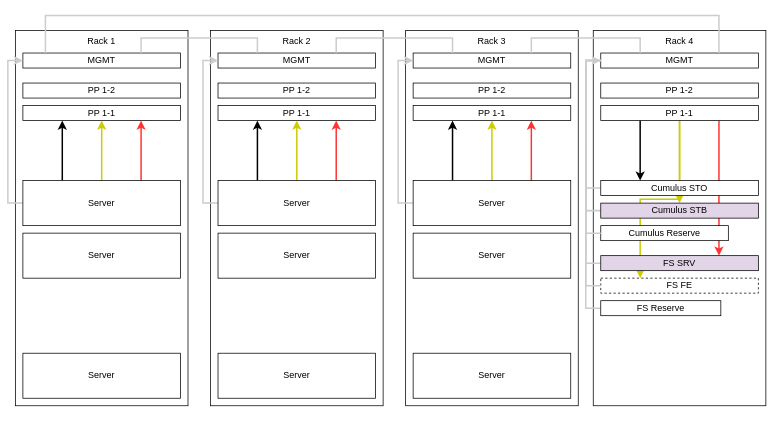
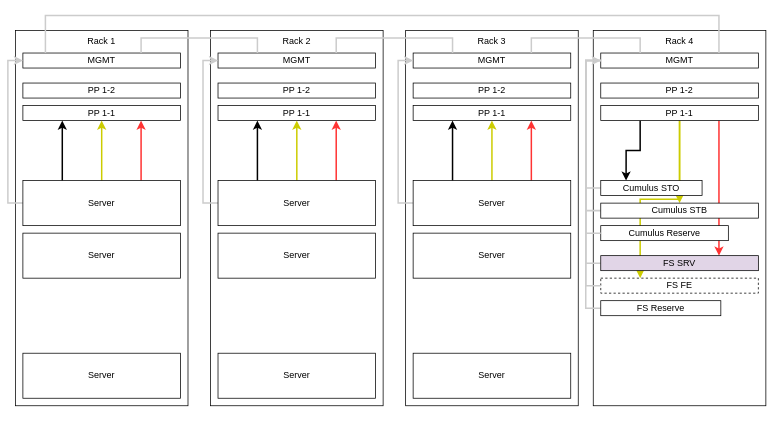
node "Cumulus STO": size 158x15 -> 101x15
node "Cumulus STB": fillcolor #e1d5e7 -> #ffffff
